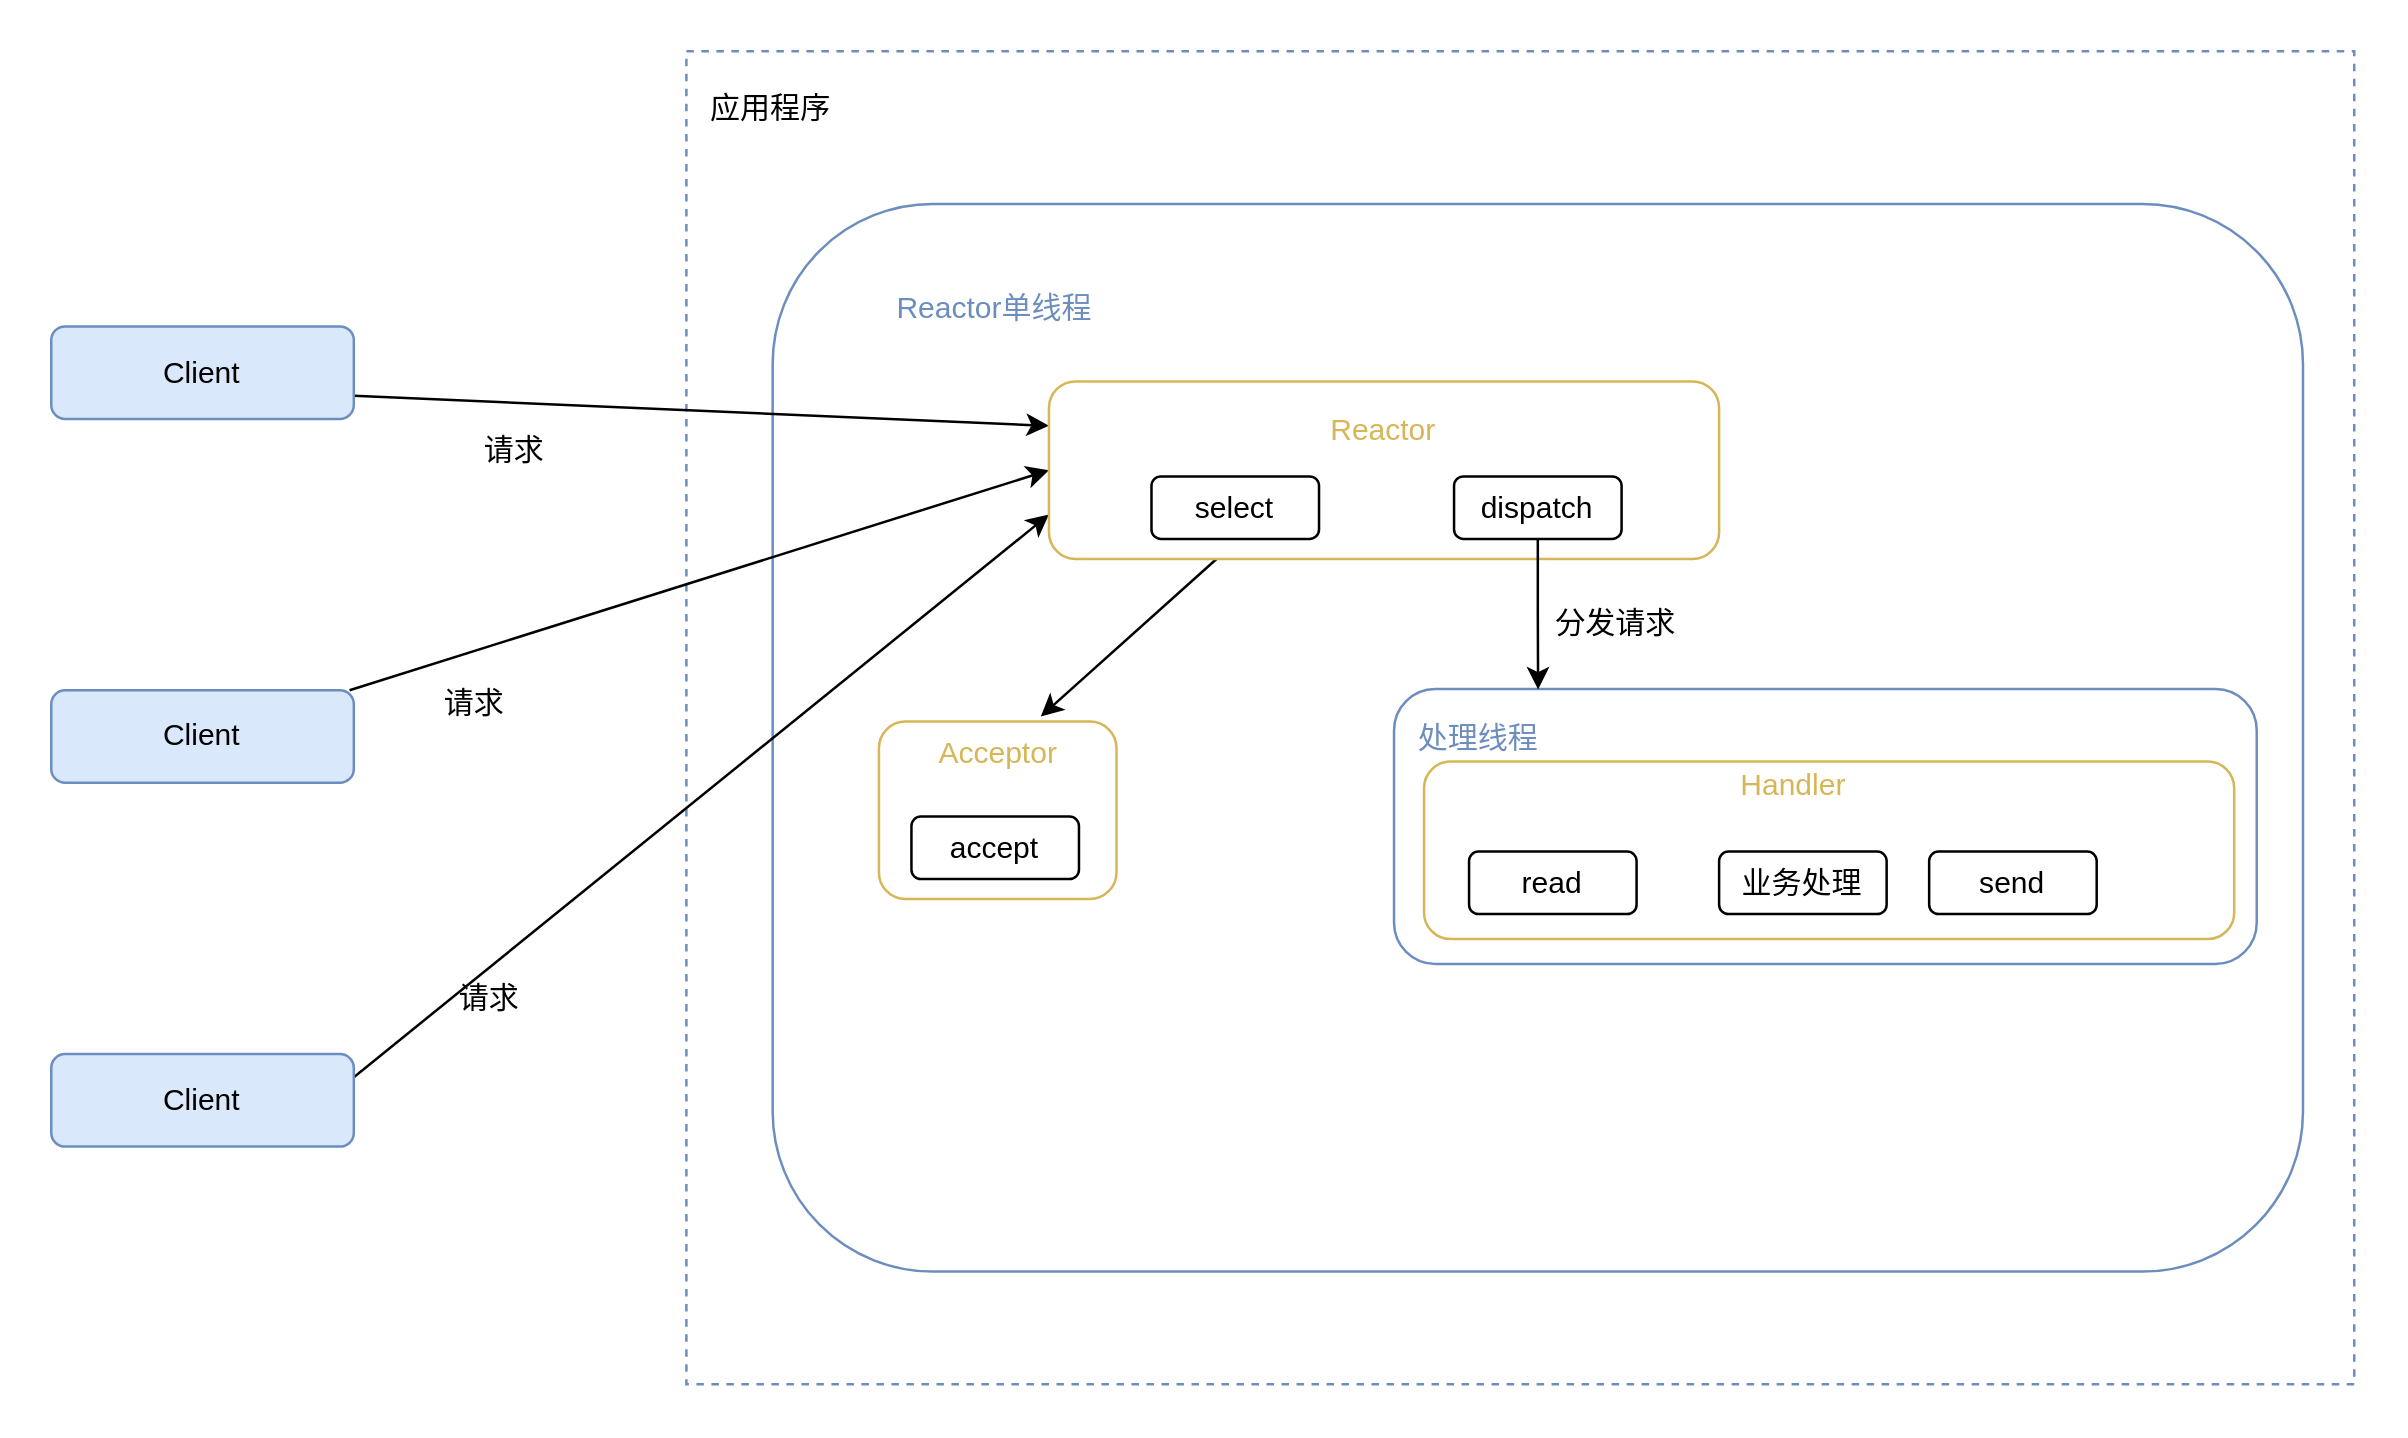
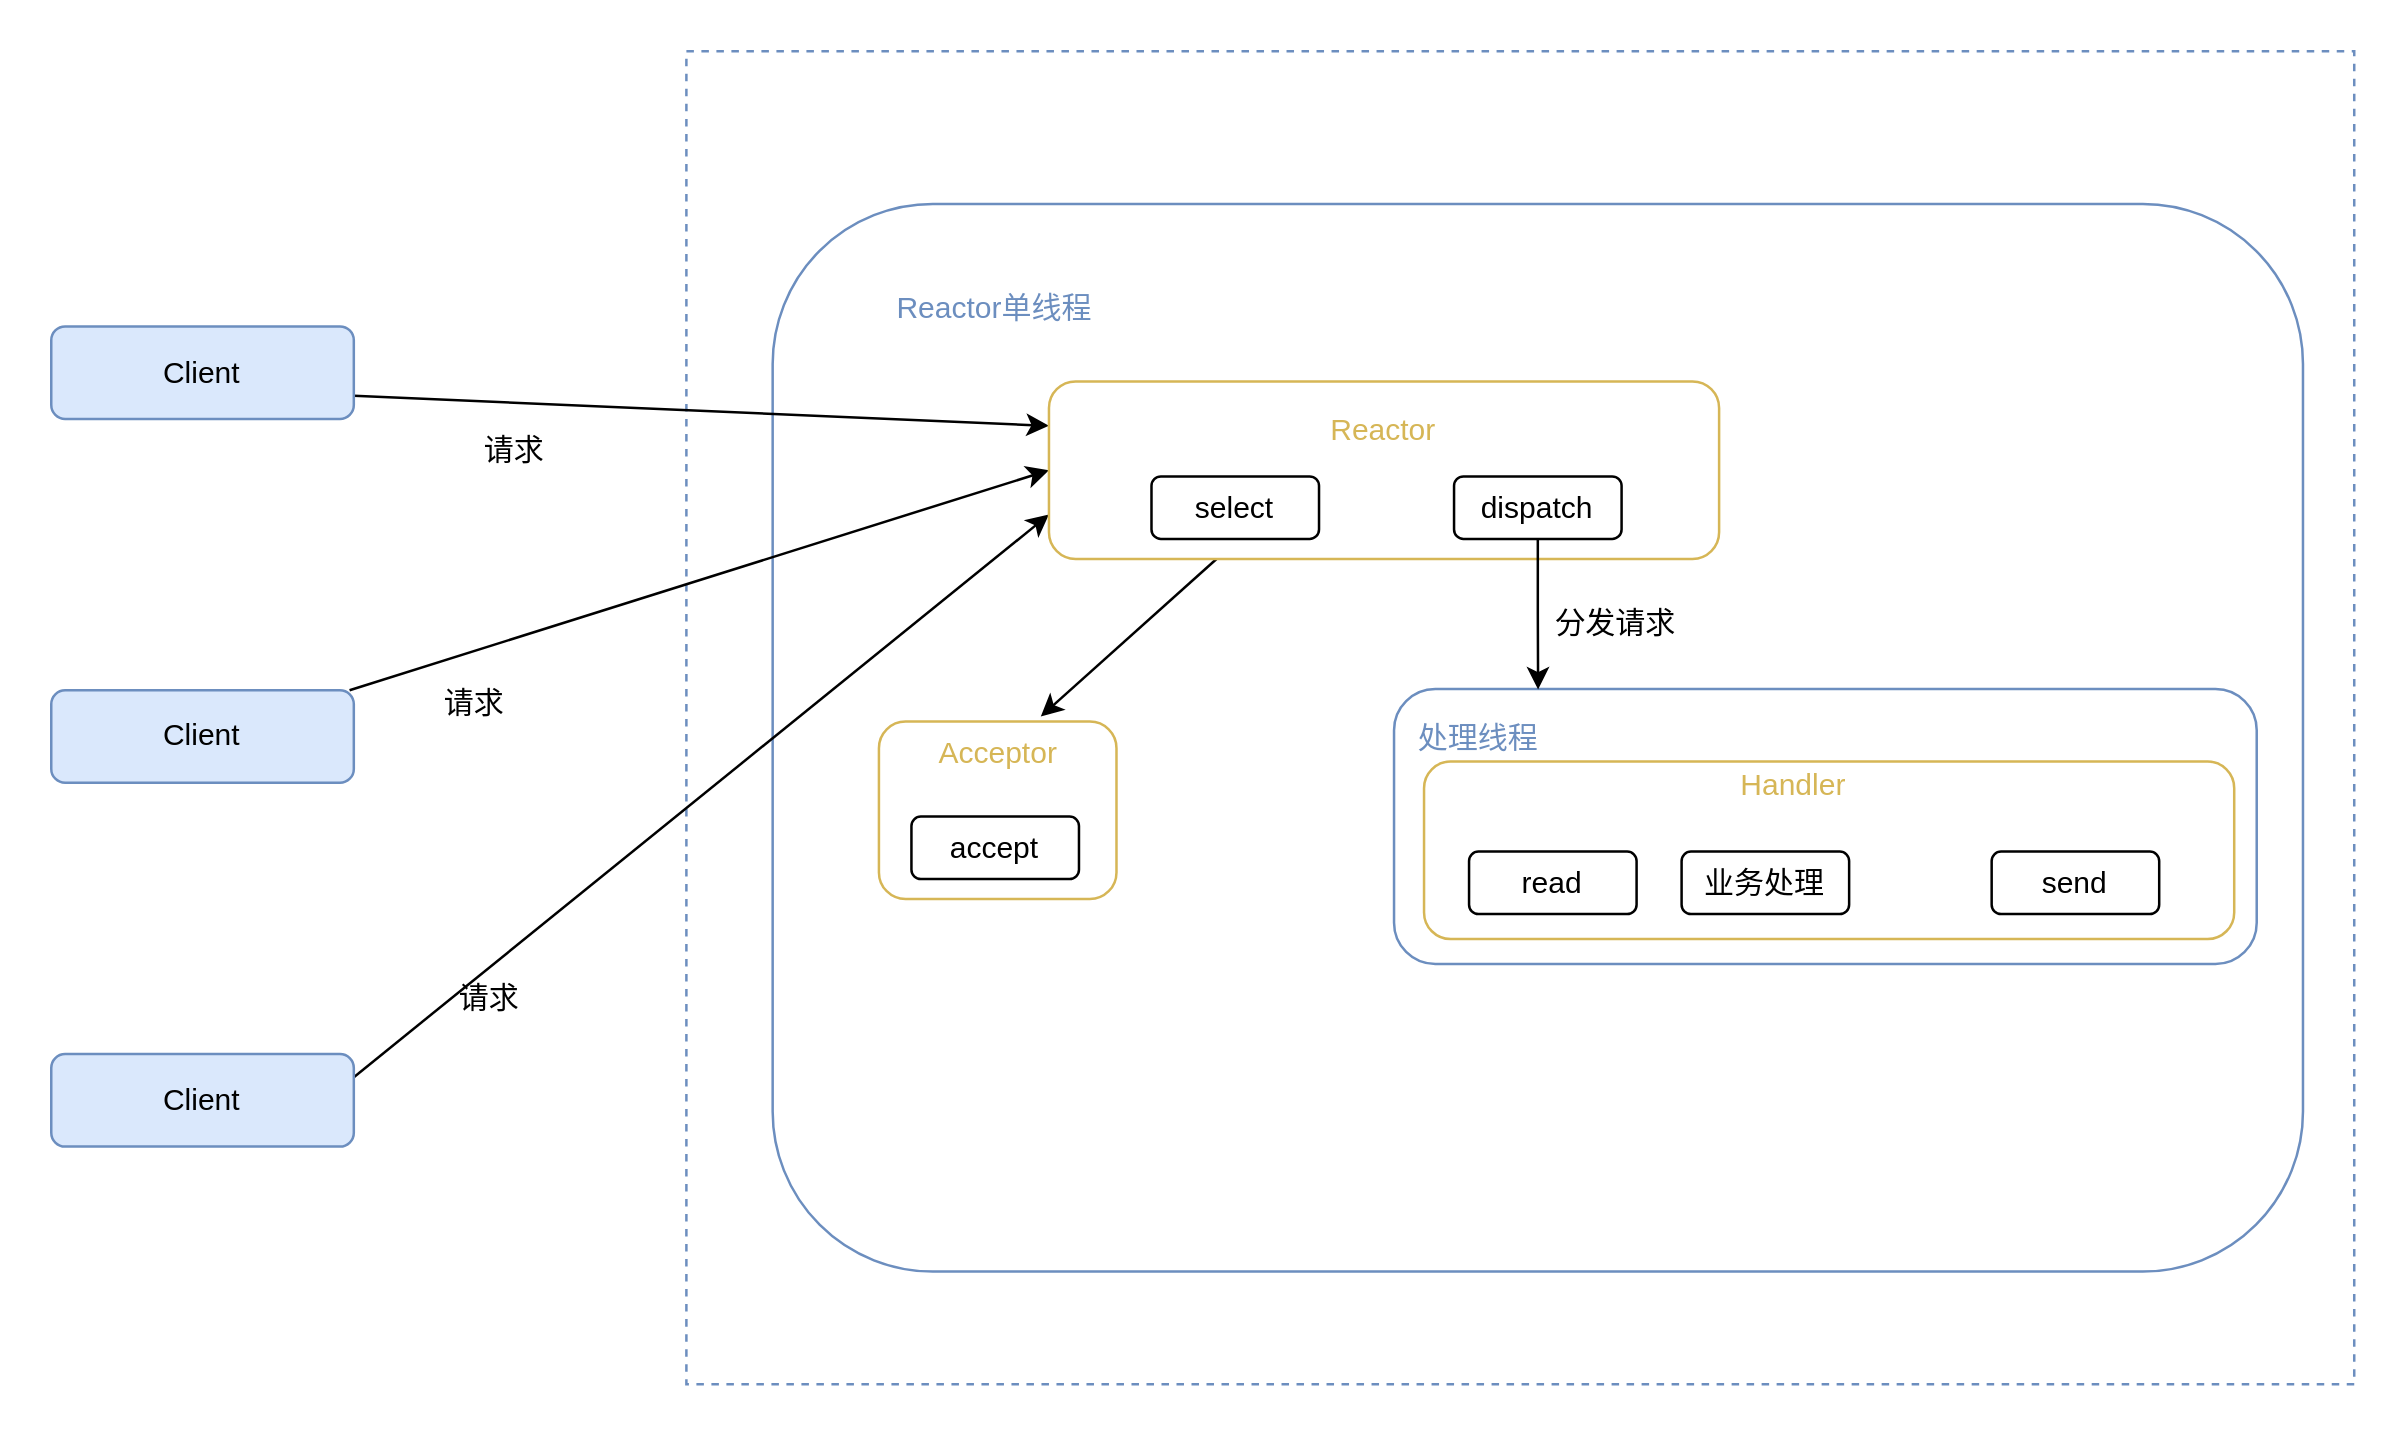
node "应用程序": removed
node "业务处理": moved (1803, 883) -> (1765, 883)
node "send": moved (2013, 883) -> (2075, 883)
